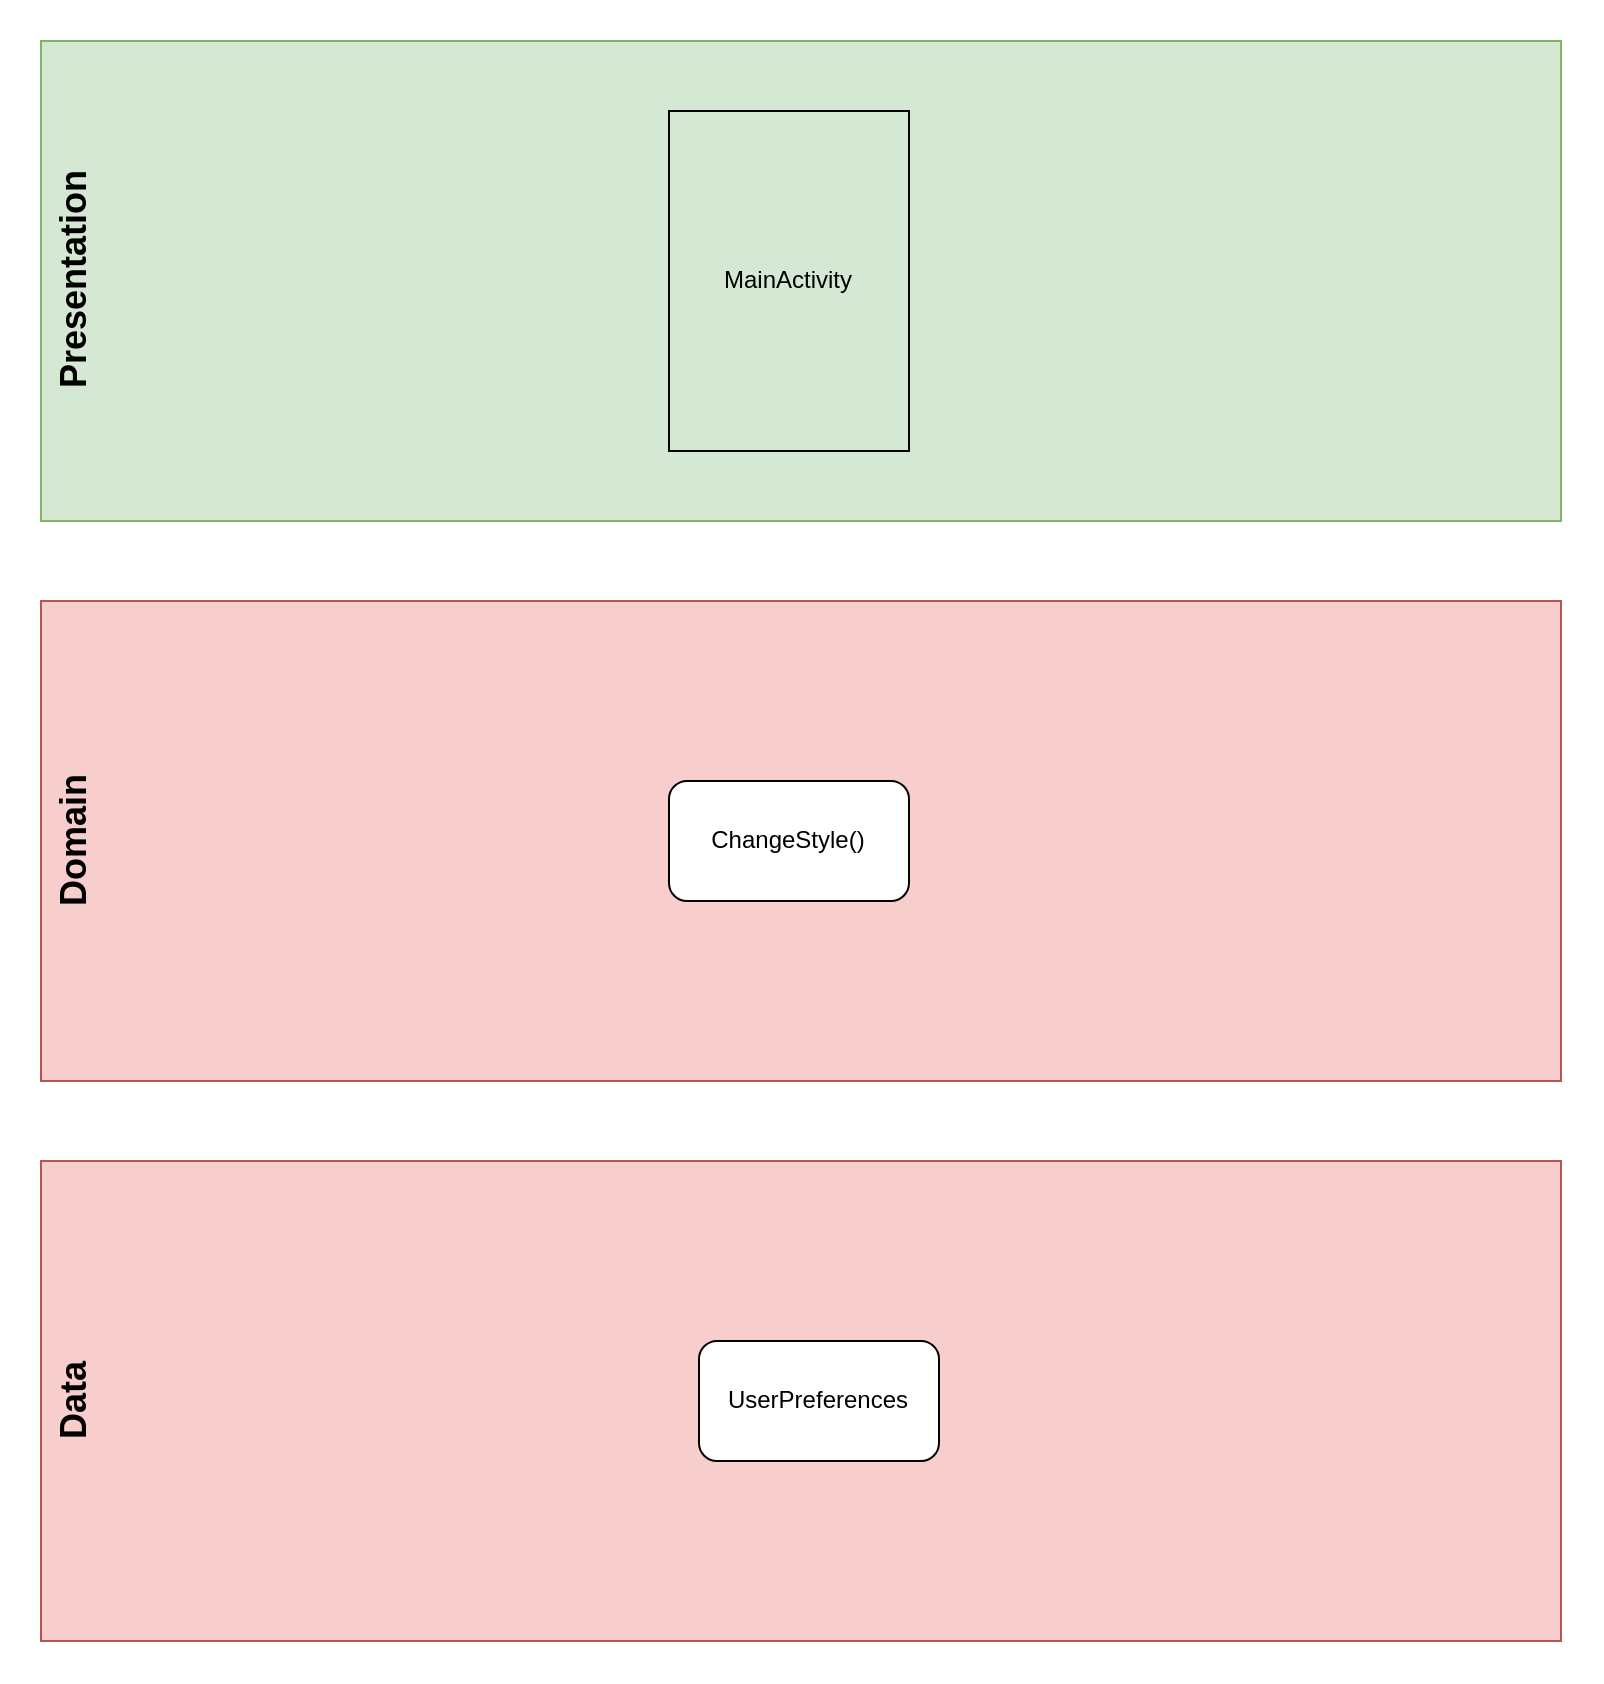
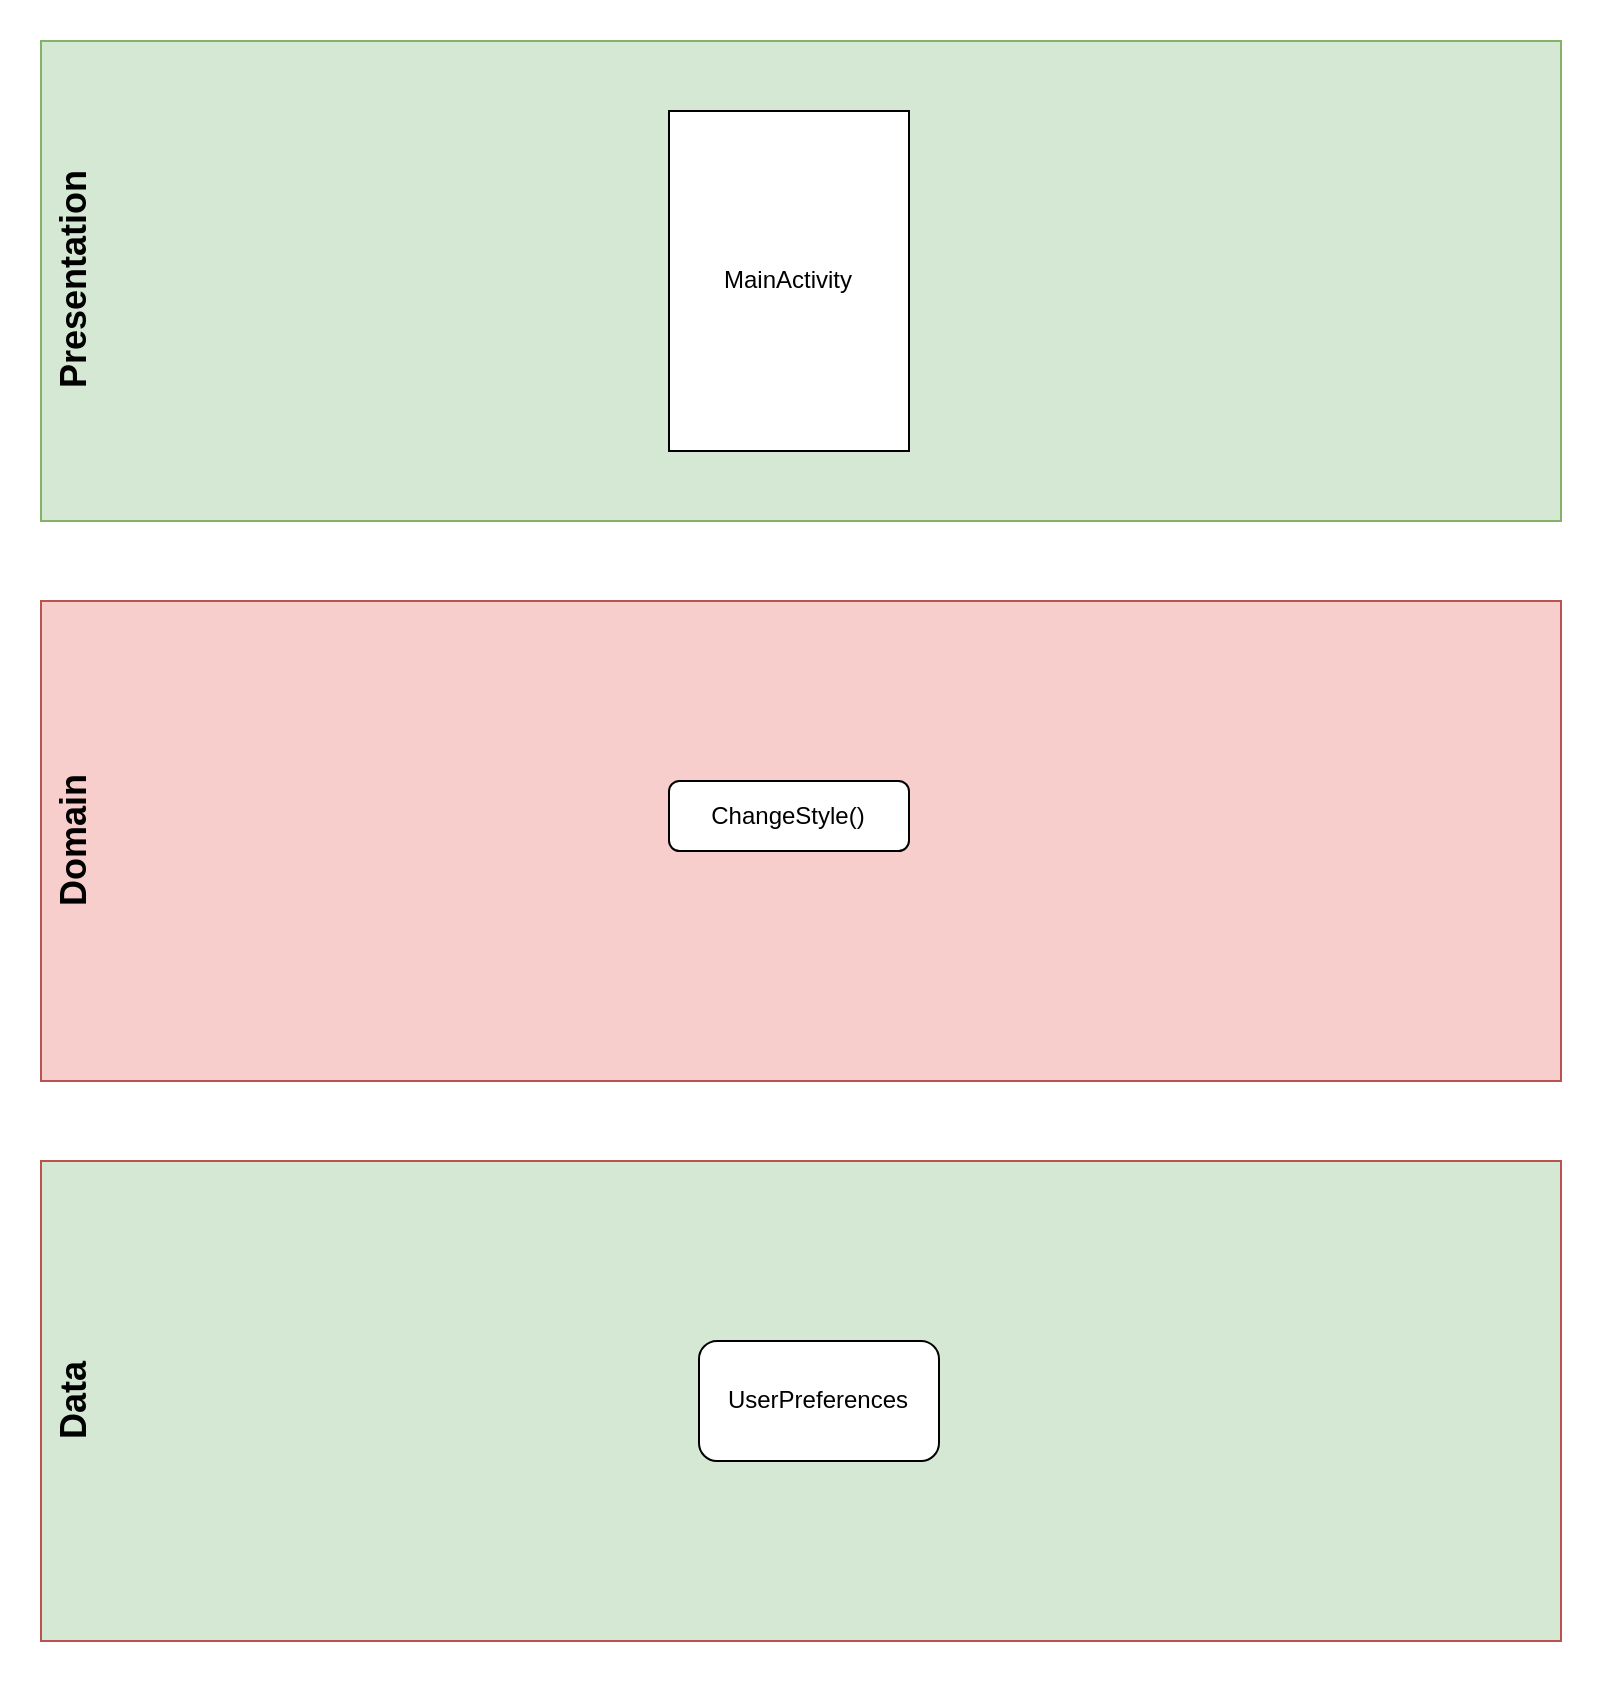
node "MainActivity": fillcolor #d5e8d4 -> #ffffff
node "ChangeStyle()": size 240x120 -> 240x70
node "Data": fillcolor #f8cecc -> #d5e8d4
